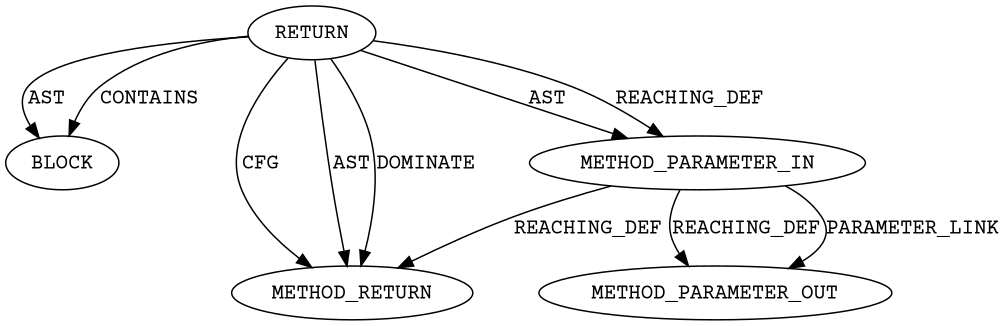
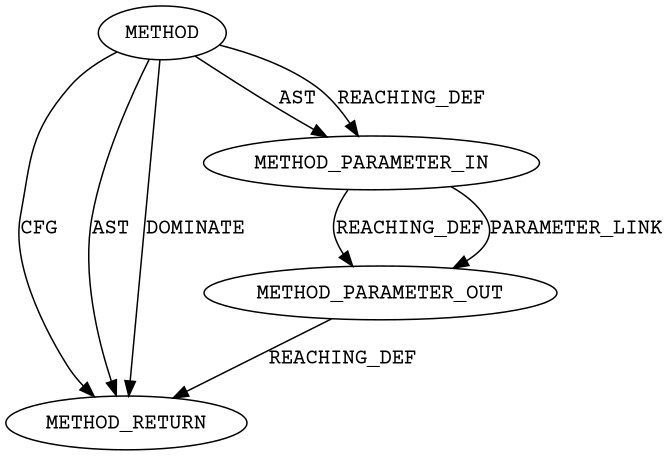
node "RETURN": label "RETURN" -> "METHOD"
node "BLOCK": removed
edge "METHOD_PARAMETER_IN" -> "METHOD_RETURN": now "METHOD_PARAMETER_OUT" -> "METHOD_RETURN"
